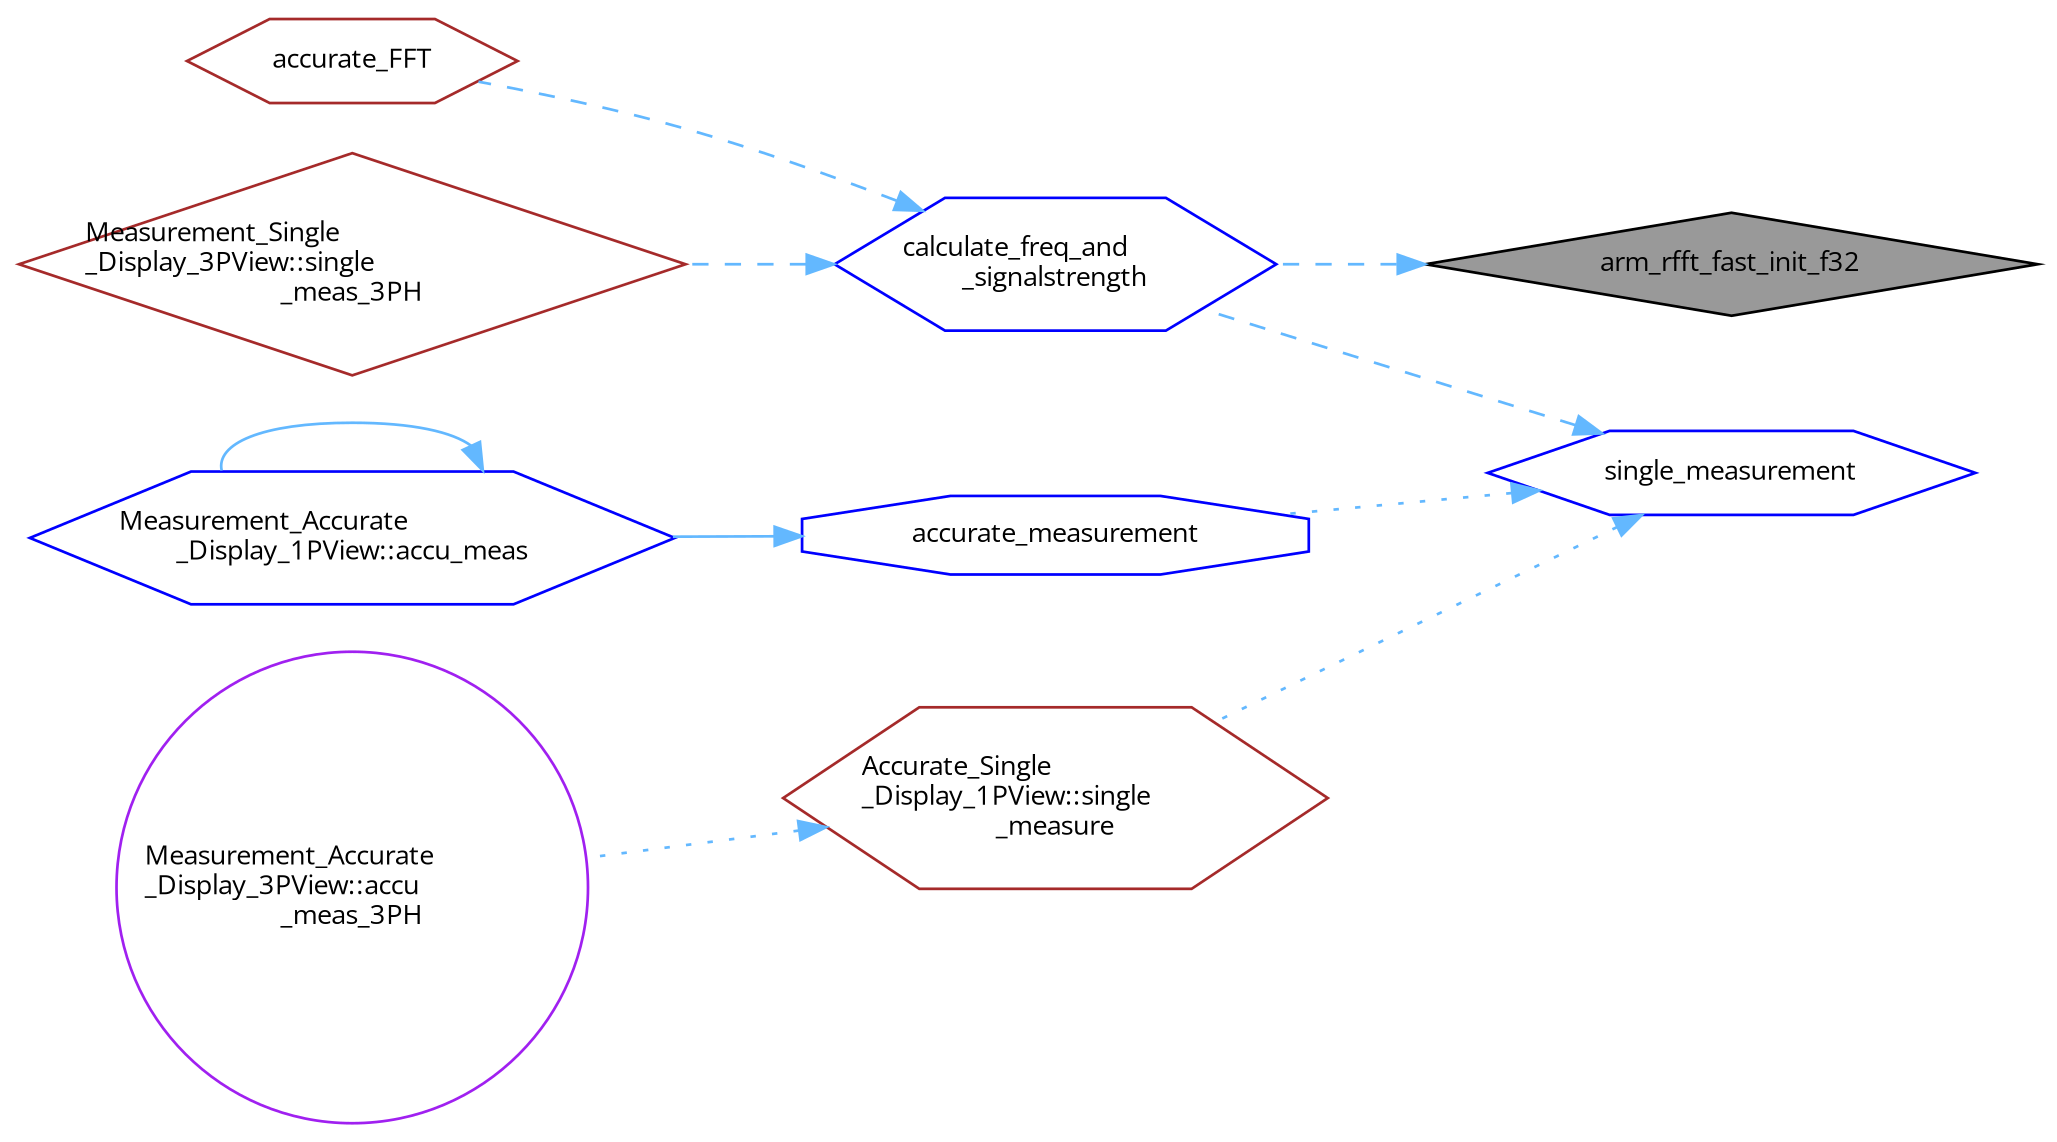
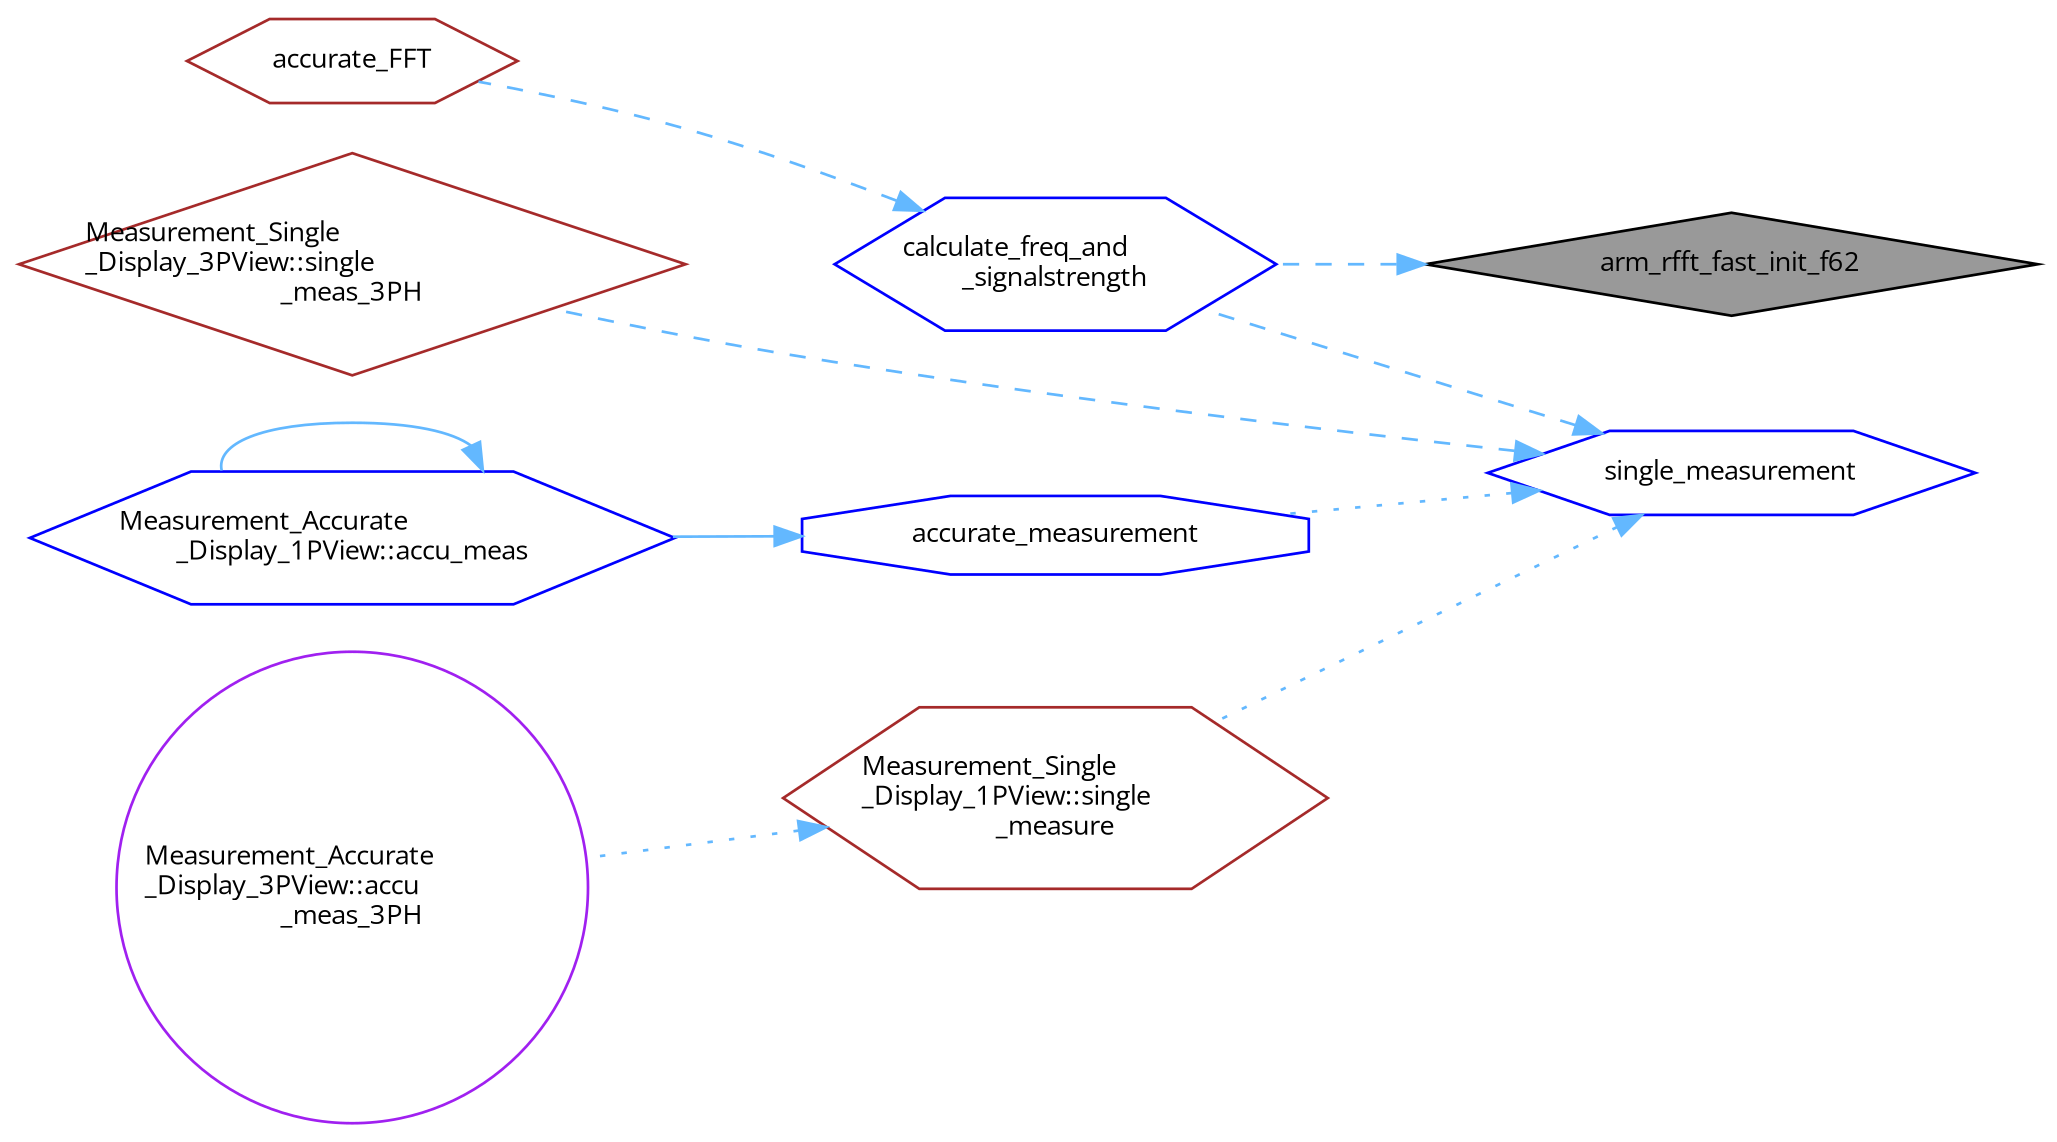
edge "Measurement_Single _Display_3PView::single _meas_3PH" -> "calculate_freq_and _signalstrength": now "Measurement_Single _Display_3PView::single _meas_3PH" -> "single_measurement"
node "arm_rfft_fast_init_f32": label "arm_rfft_fast_init_f32" -> "arm_rfft_fast_init_f62"
node "Accurate_Single _Display_1PView::single _measure": label "Accurate_Single _Display_1PView::single _measure" -> "Measurement_Single _Display_1PView::single _measure"
